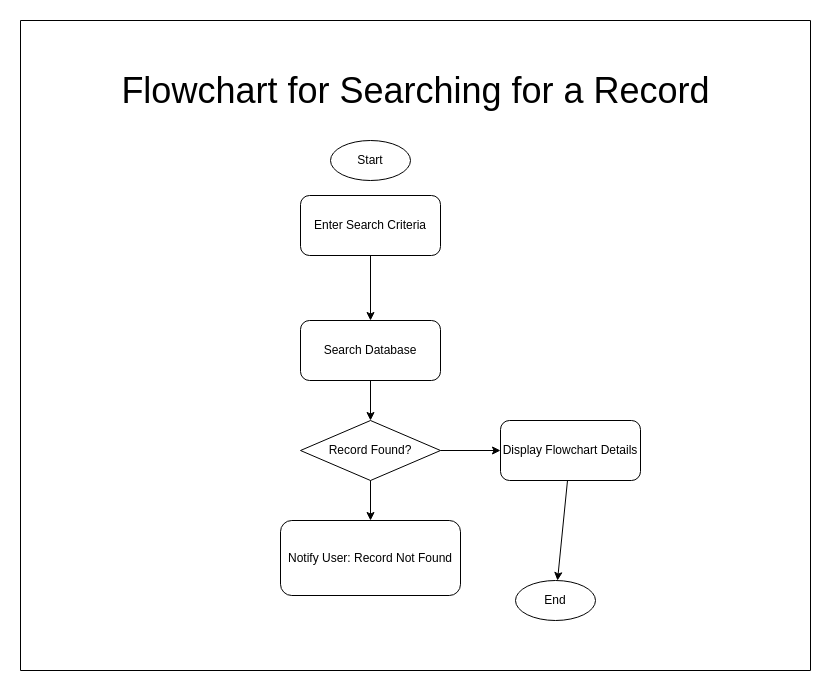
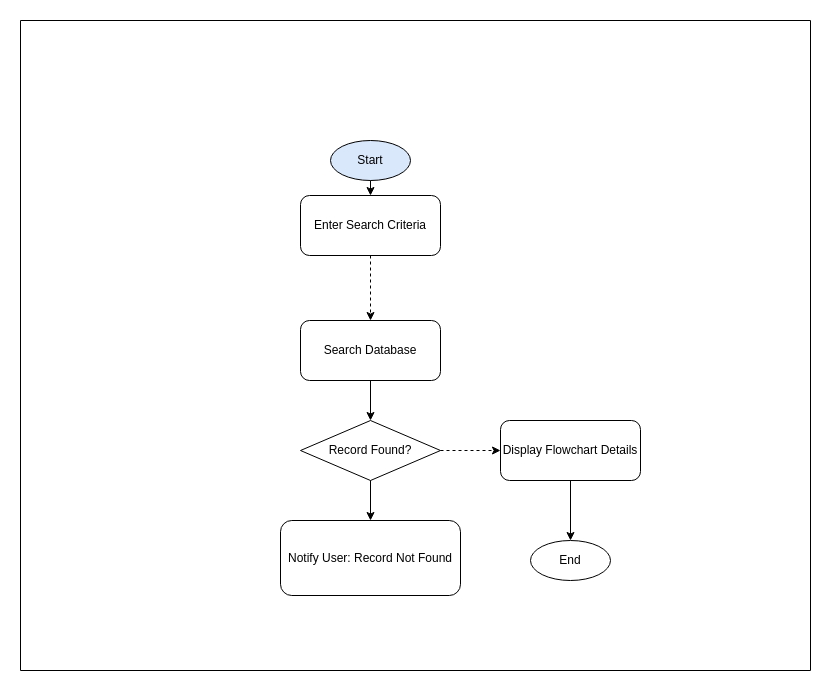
node "Flowchart for Searching for a Record": removed
node "Start": fillcolor #ffffff -> #dae8fc
edge "Start" -> "Enter Search Criteria": added
edge "Enter Search Criteria" -> "Search Database": style solid -> dashed
edge "Record Found?" -> "Display Flowchart Details": style solid -> dashed
node "End": moved (556, 601) -> (571, 561)
